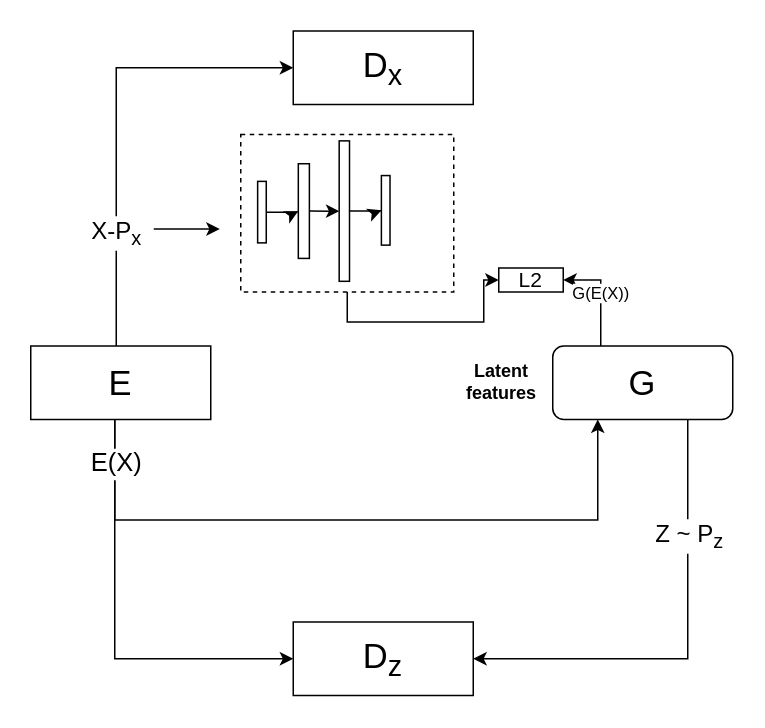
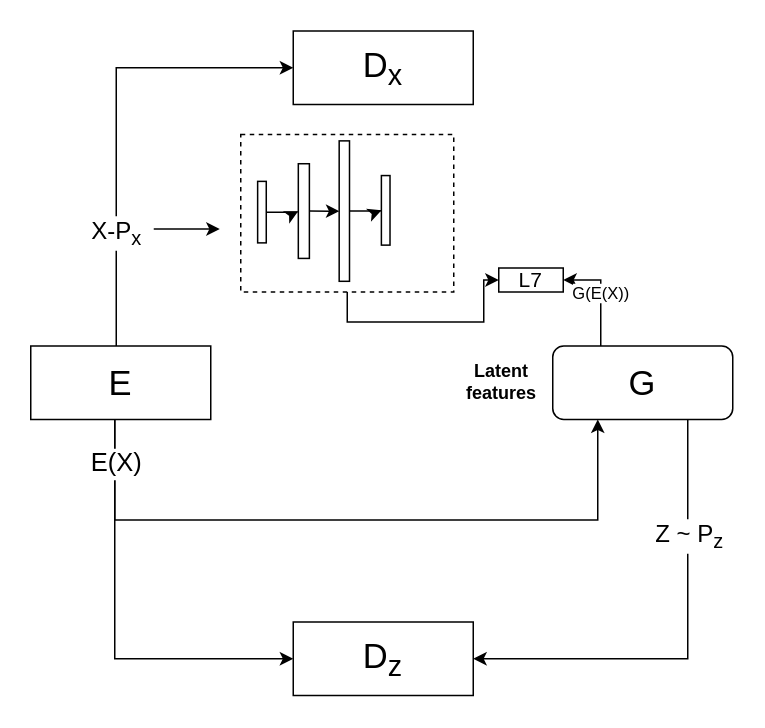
node "L2": label "L2" -> "L7"
